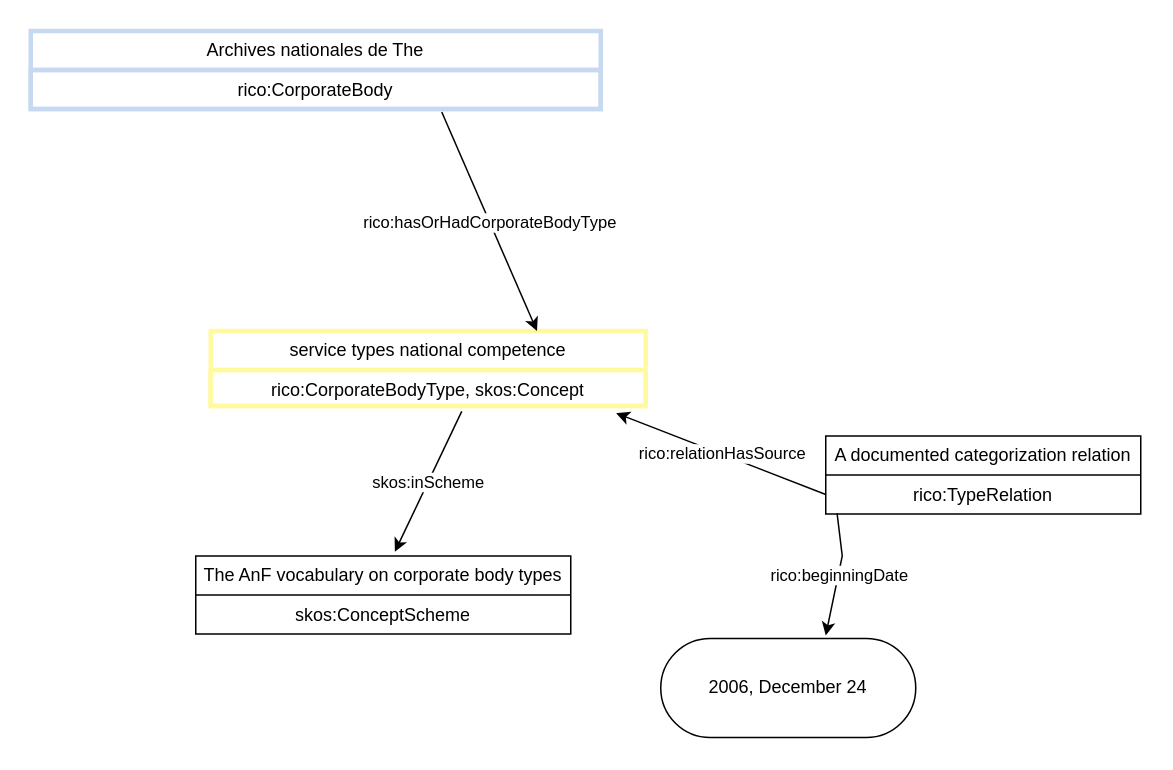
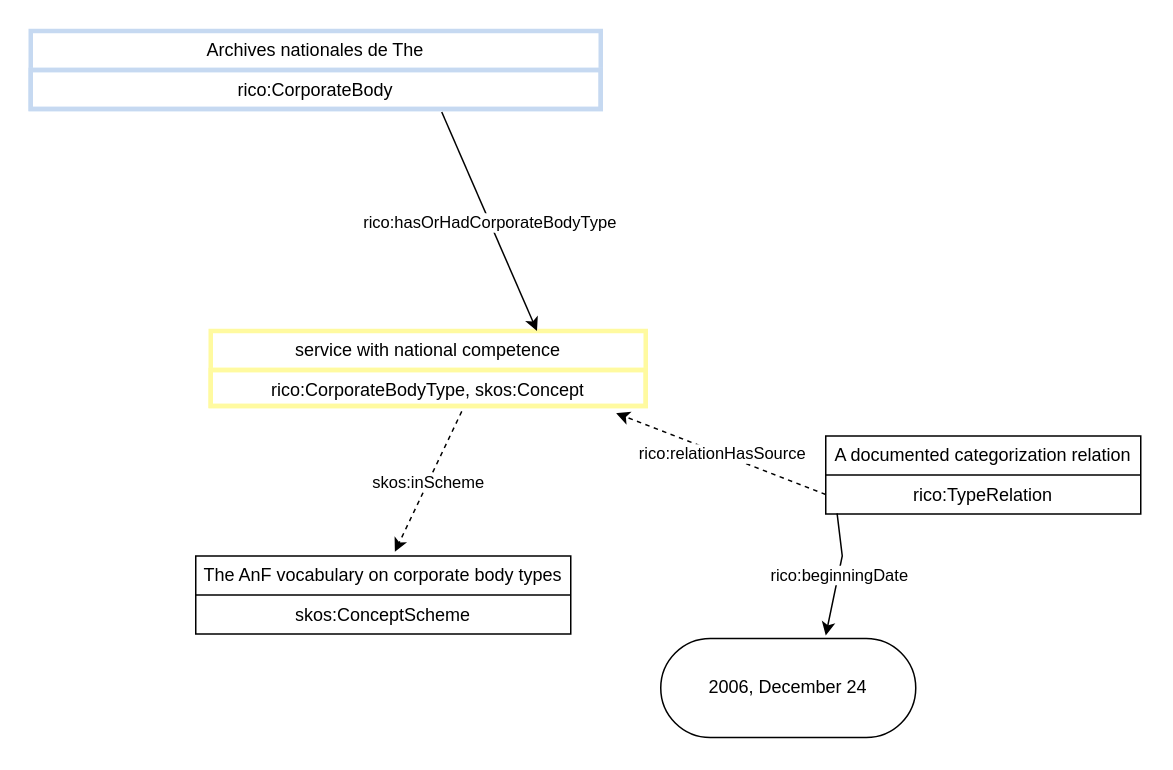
node "service types national competence": label "service types national competence" -> "service with national competence"
edge "rico:CorporateBodyType, skos:Concept" -> "The AnF vocabulary on corporate body types": style solid -> dashed
edge "rico:TypeRelation" -> "rico:CorporateBodyType, skos:Concept": style solid -> dashed
